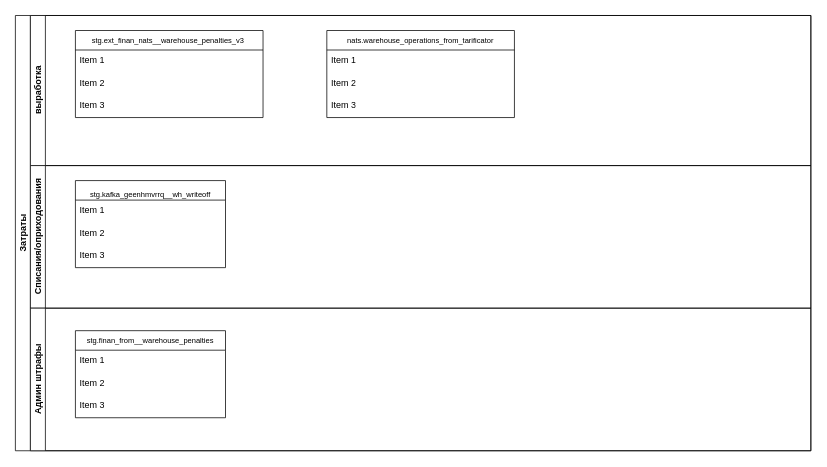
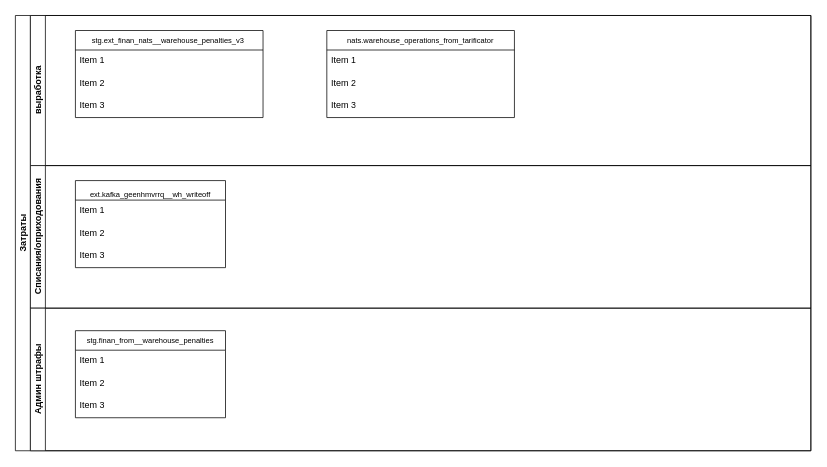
node "stg.kafka_geenhmvrrq__wh_writeoff": label "stg.kafka_geenhmvrrq__wh_writeoff" -> "ext.kafka_geenhmvrrq__wh_writeoff"
